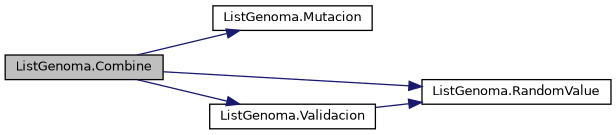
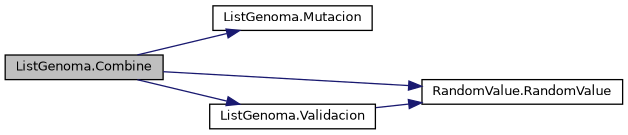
node "ListGenoma.RandomValue": label "ListGenoma.RandomValue" -> "RandomValue.RandomValue"
